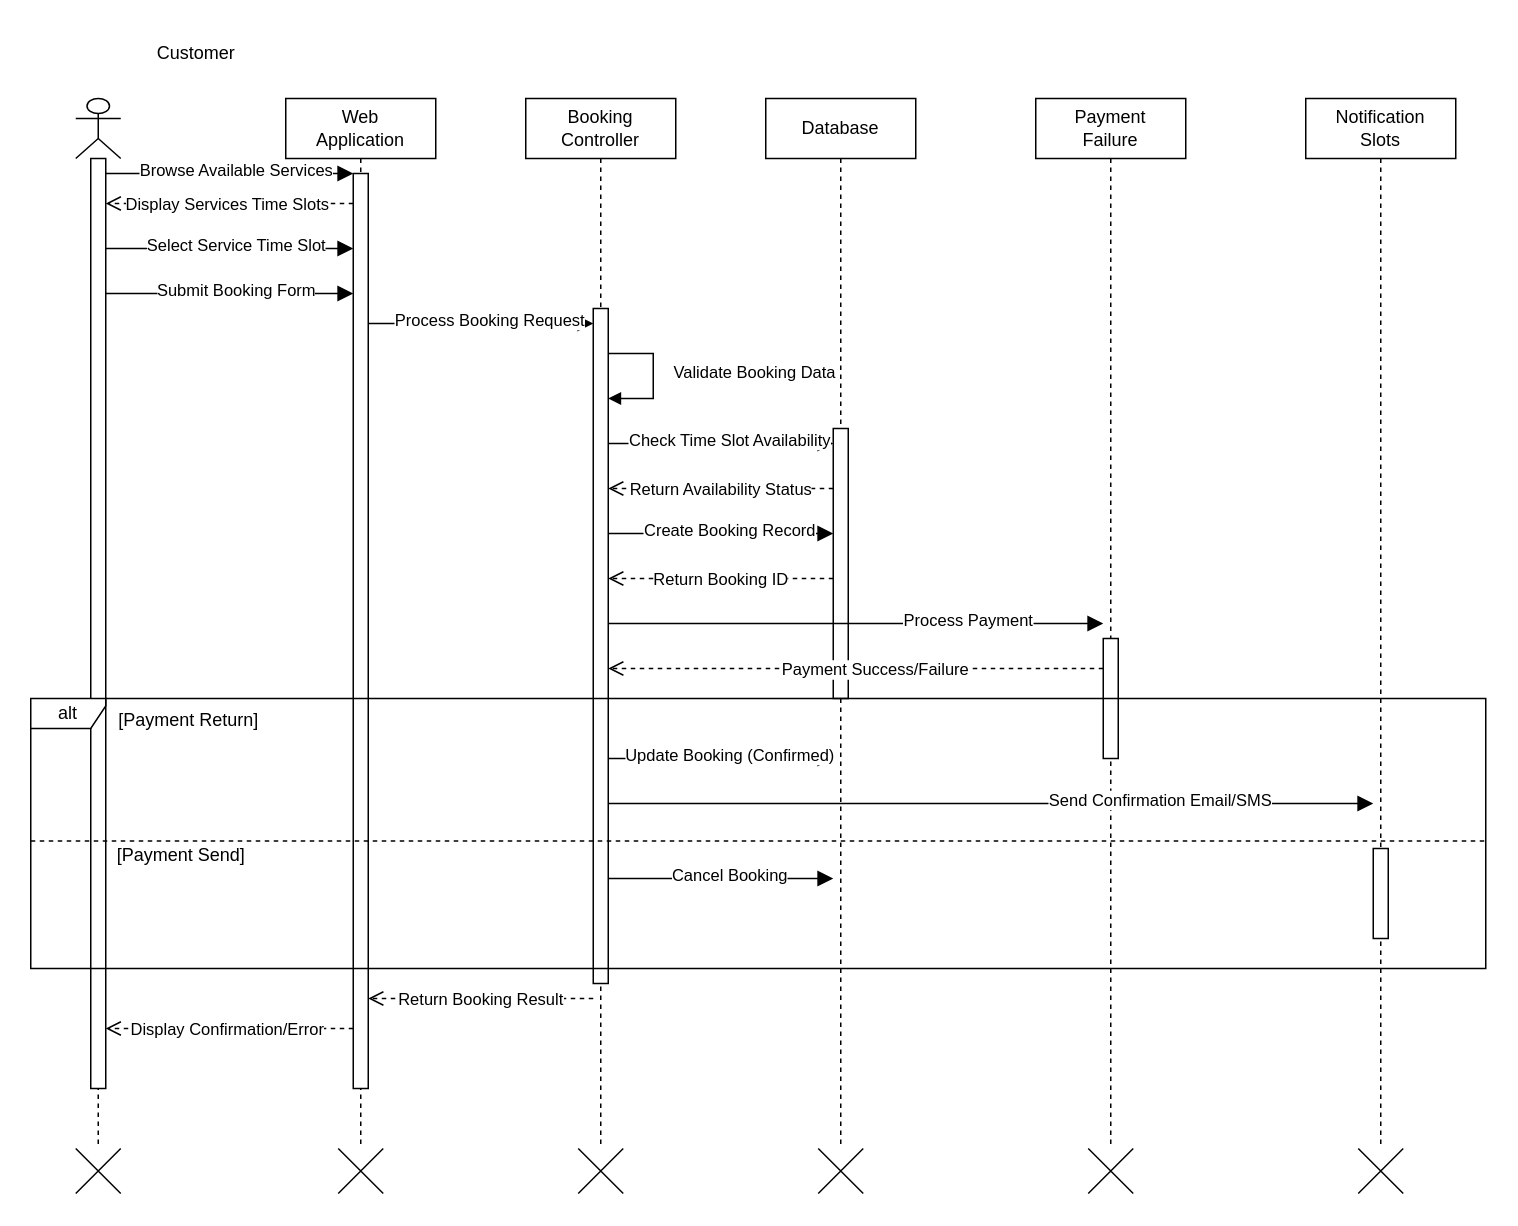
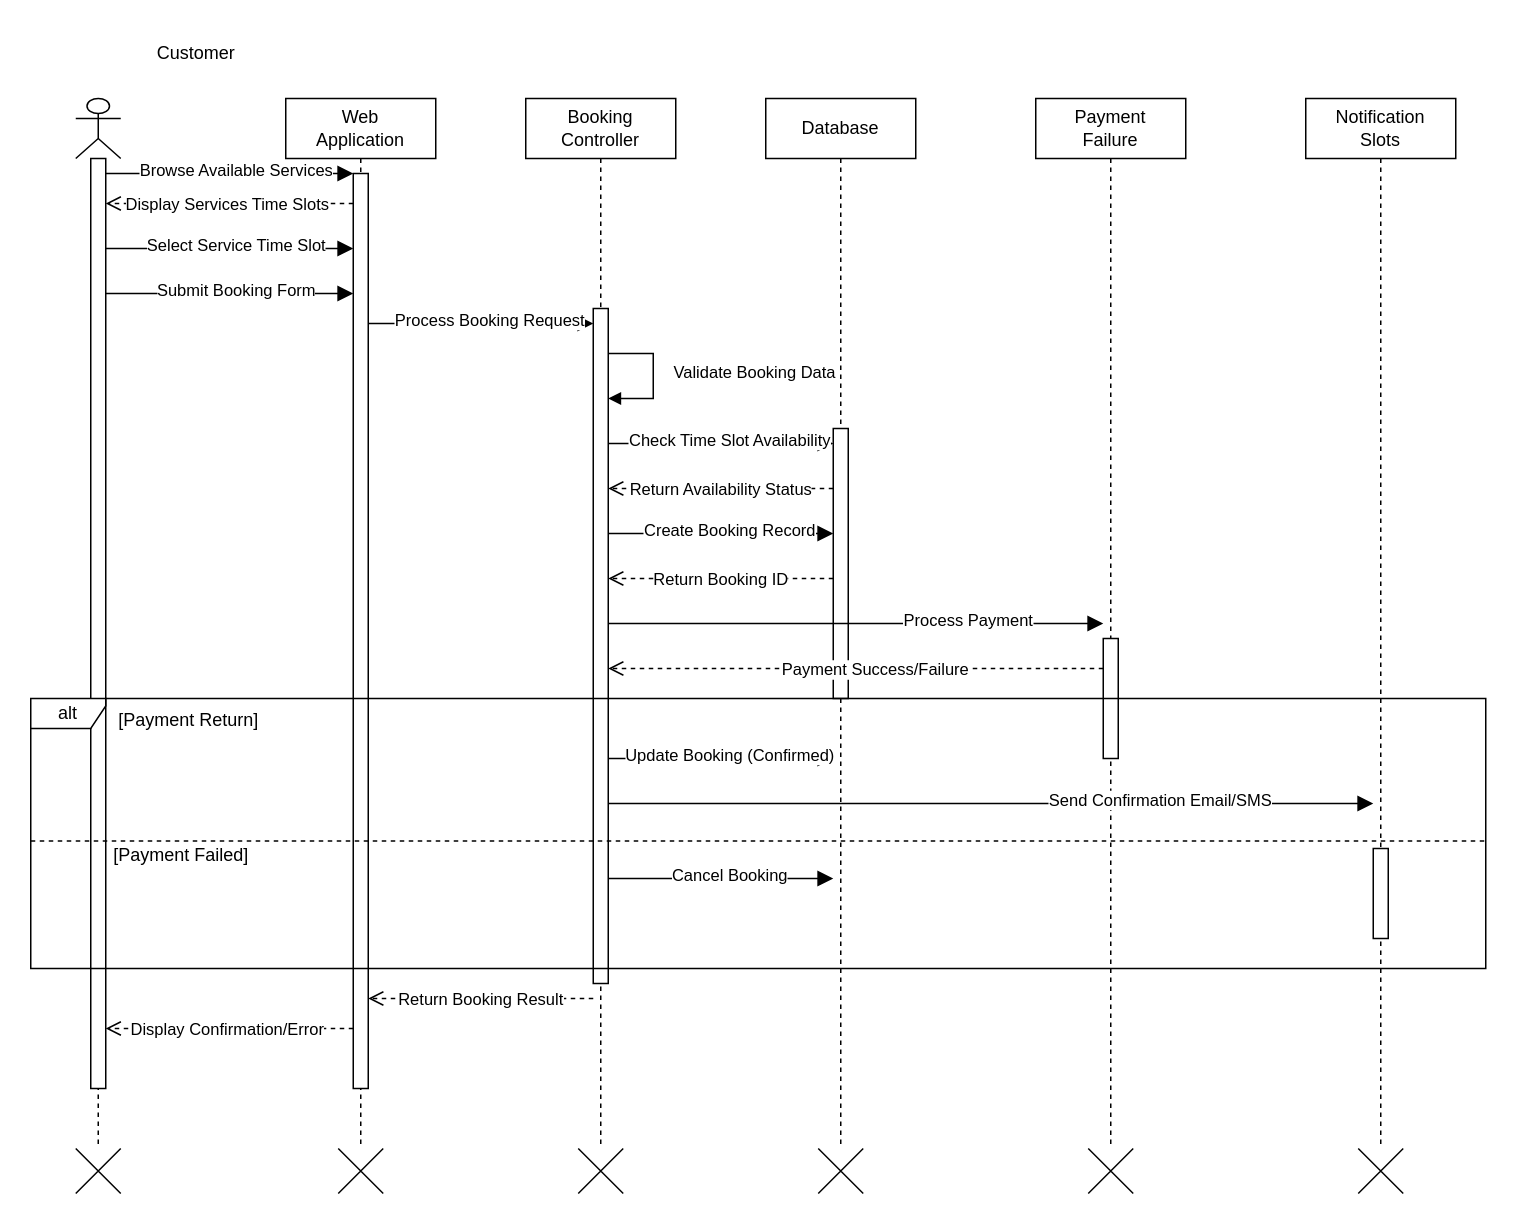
node "[Payment Send]": label "[Payment Send]" -> "[Payment Failed]"
